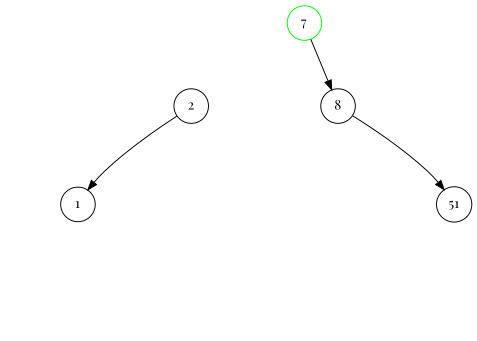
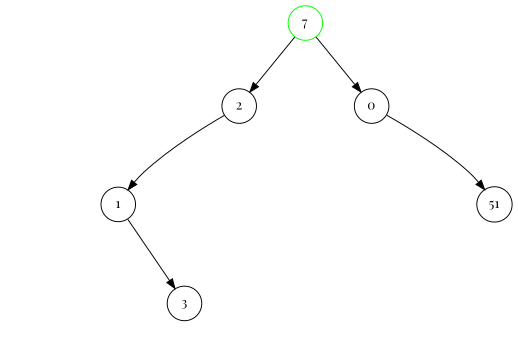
edge "7" -> "2": added
node "8": label "8" -> "0"
node "3": added
